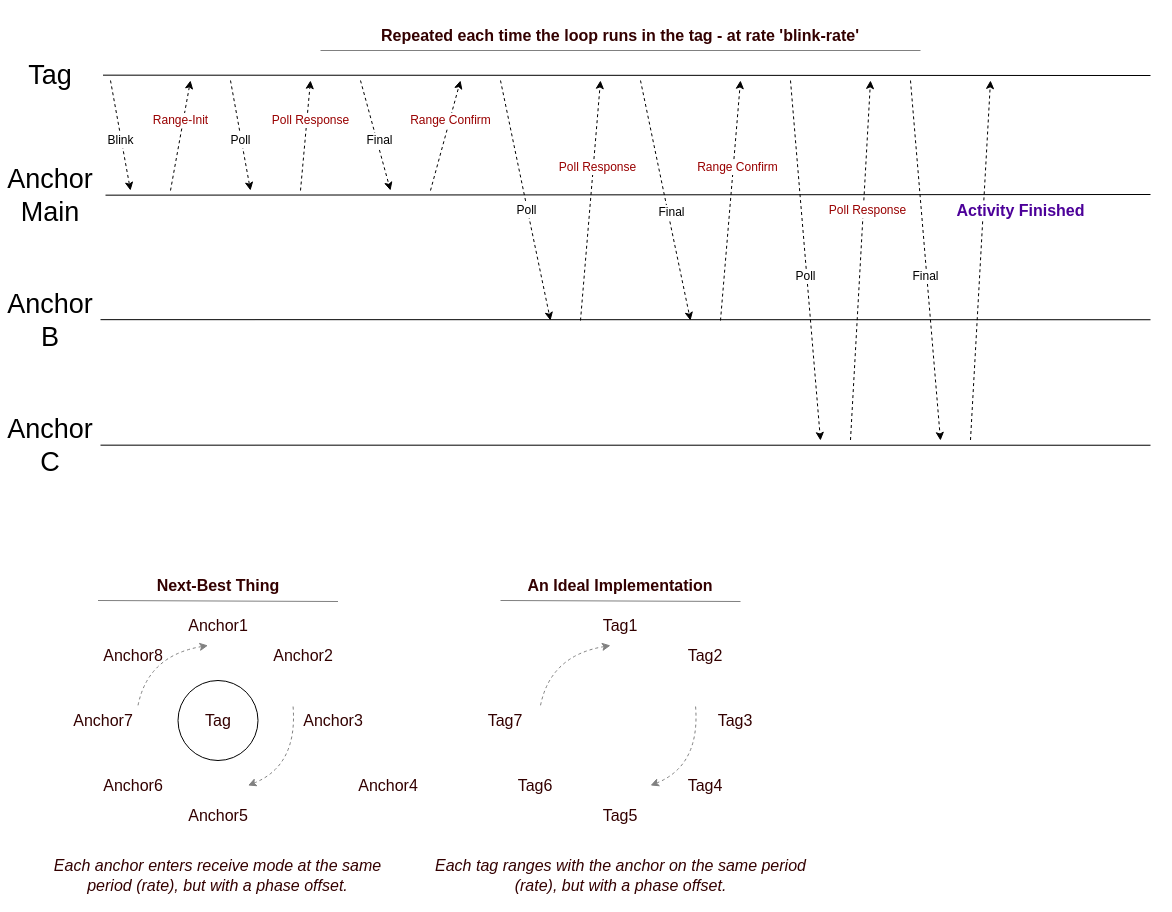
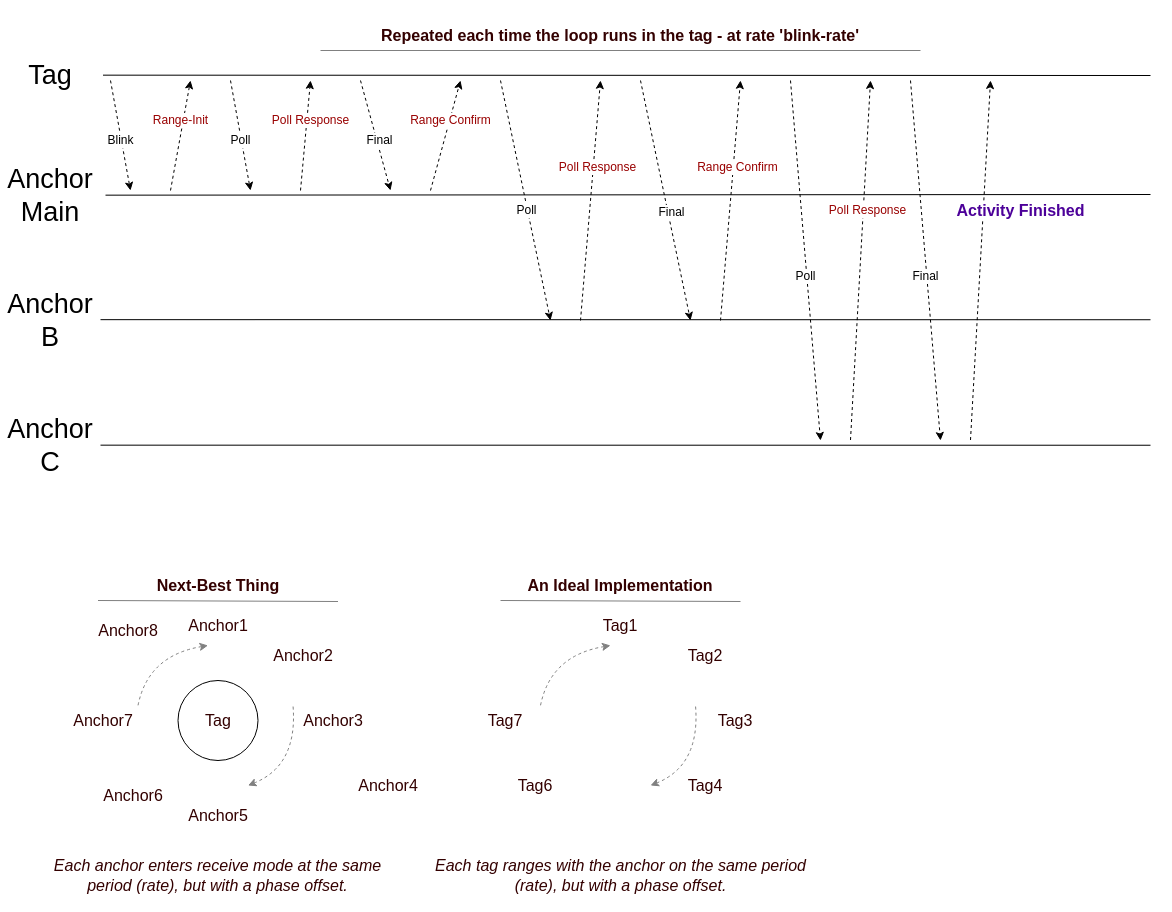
node "Anchor8": moved (133, 656) -> (128, 631)
node "Anchor6": moved (133, 786) -> (133, 796)
node "Tag5": removed
